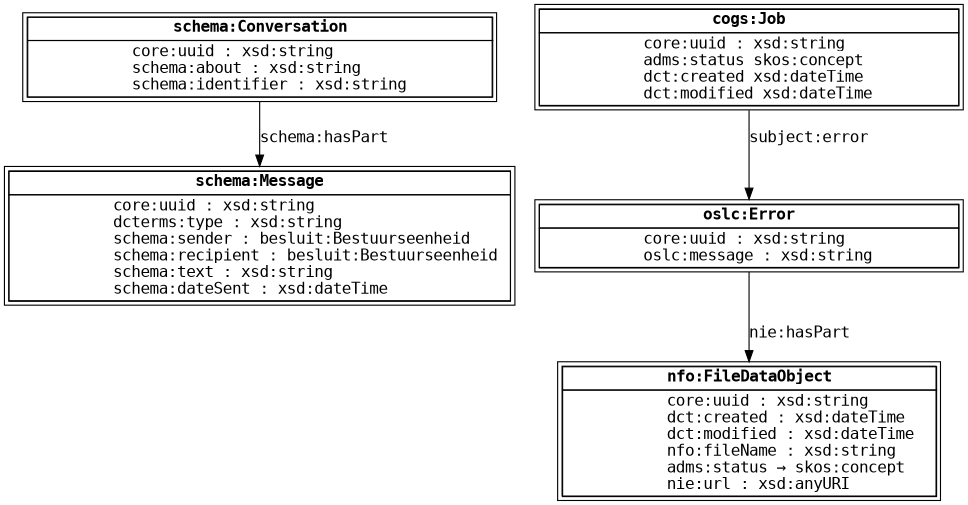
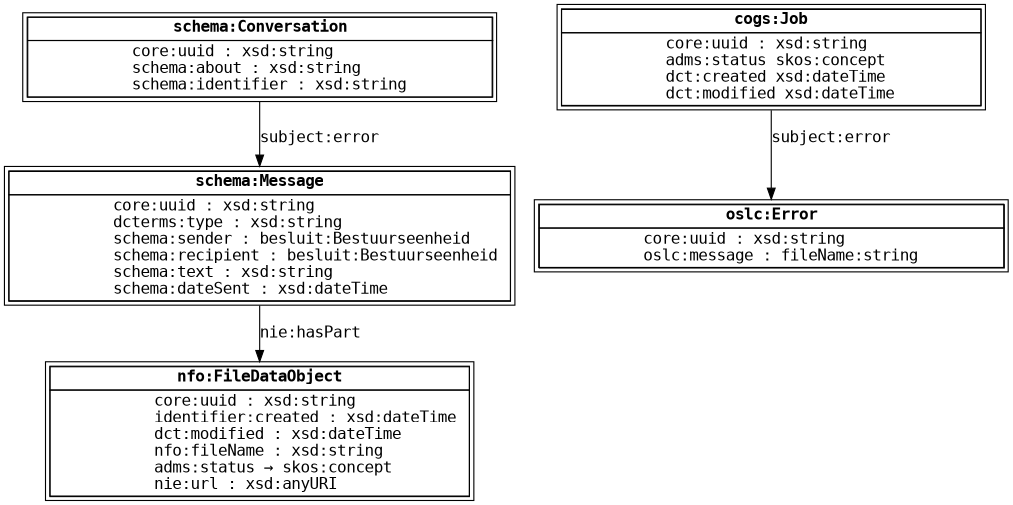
edge "schema:Conversation" -> "schema:Message": label "schema:hasPart" -> "subject:error"
node "oslc:Error": text "oslc:message : xsd:string" -> "oslc:message : fileName:string"
edge "oslc:Error" -> "nfo:FileDataObject": now "schema:Message" -> "nfo:FileDataObject"
node "nfo:FileDataObject": text "dct:created : xsd:dateTime" -> "identifier:created : xsd:dateTime"
